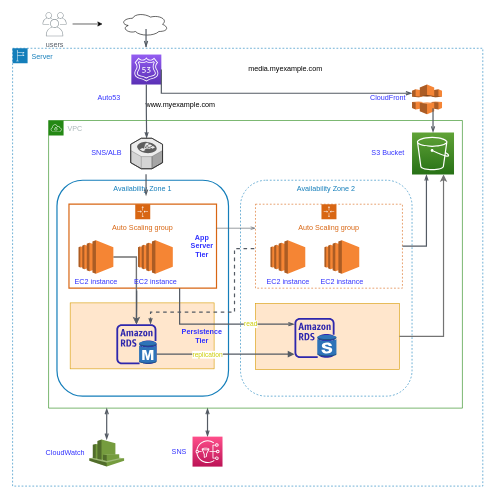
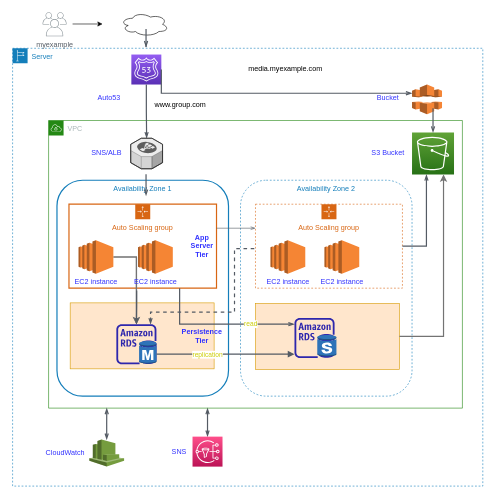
node "users": label "users" -> "myexample"
node "CloudFront": label "CloudFront" -> "Bucket"
node "www.myexample.com": label "www.myexample.com" -> "www.group.com"
